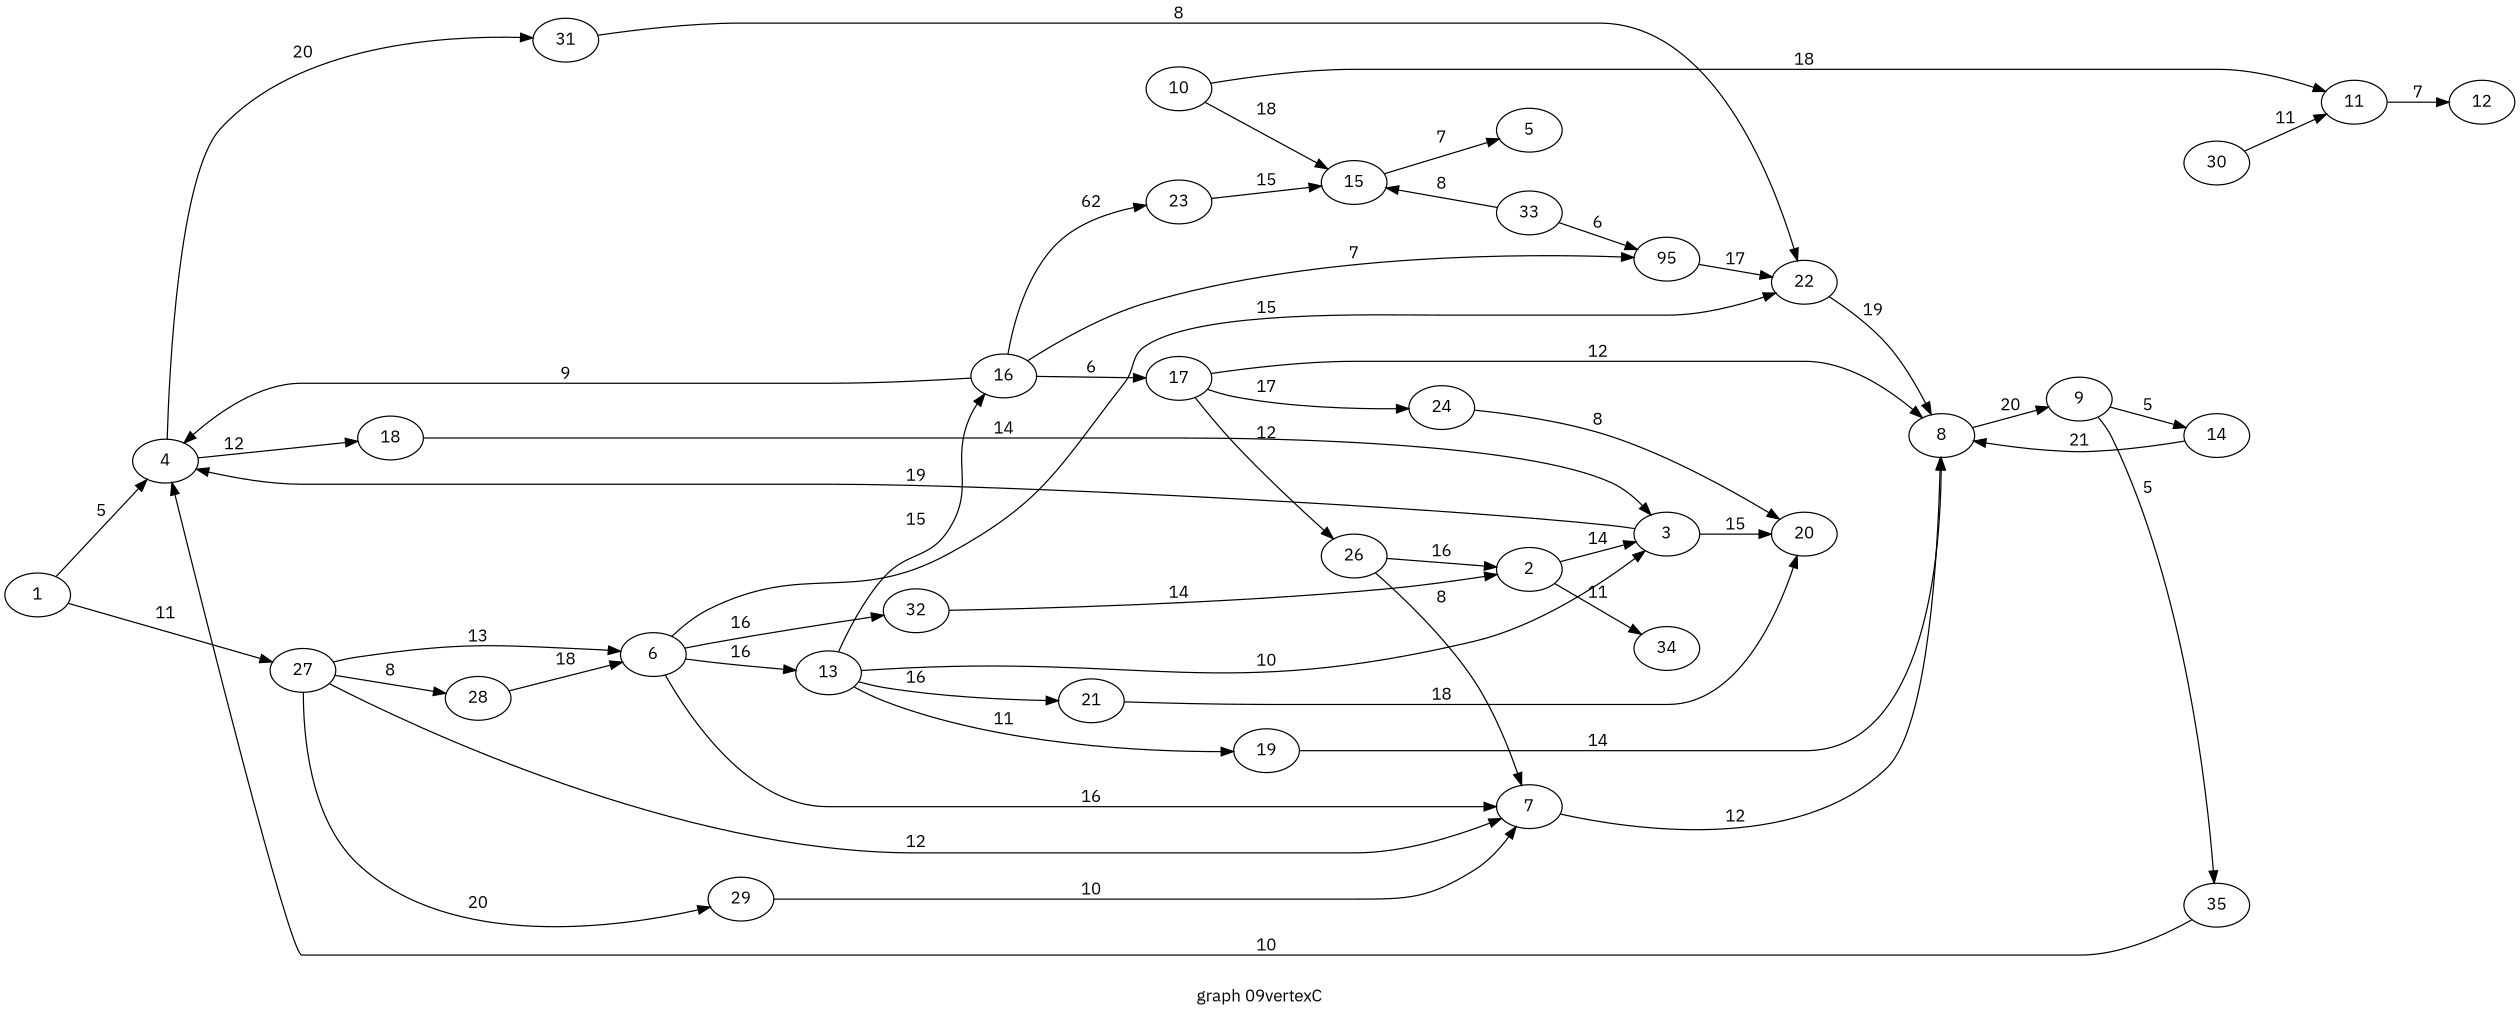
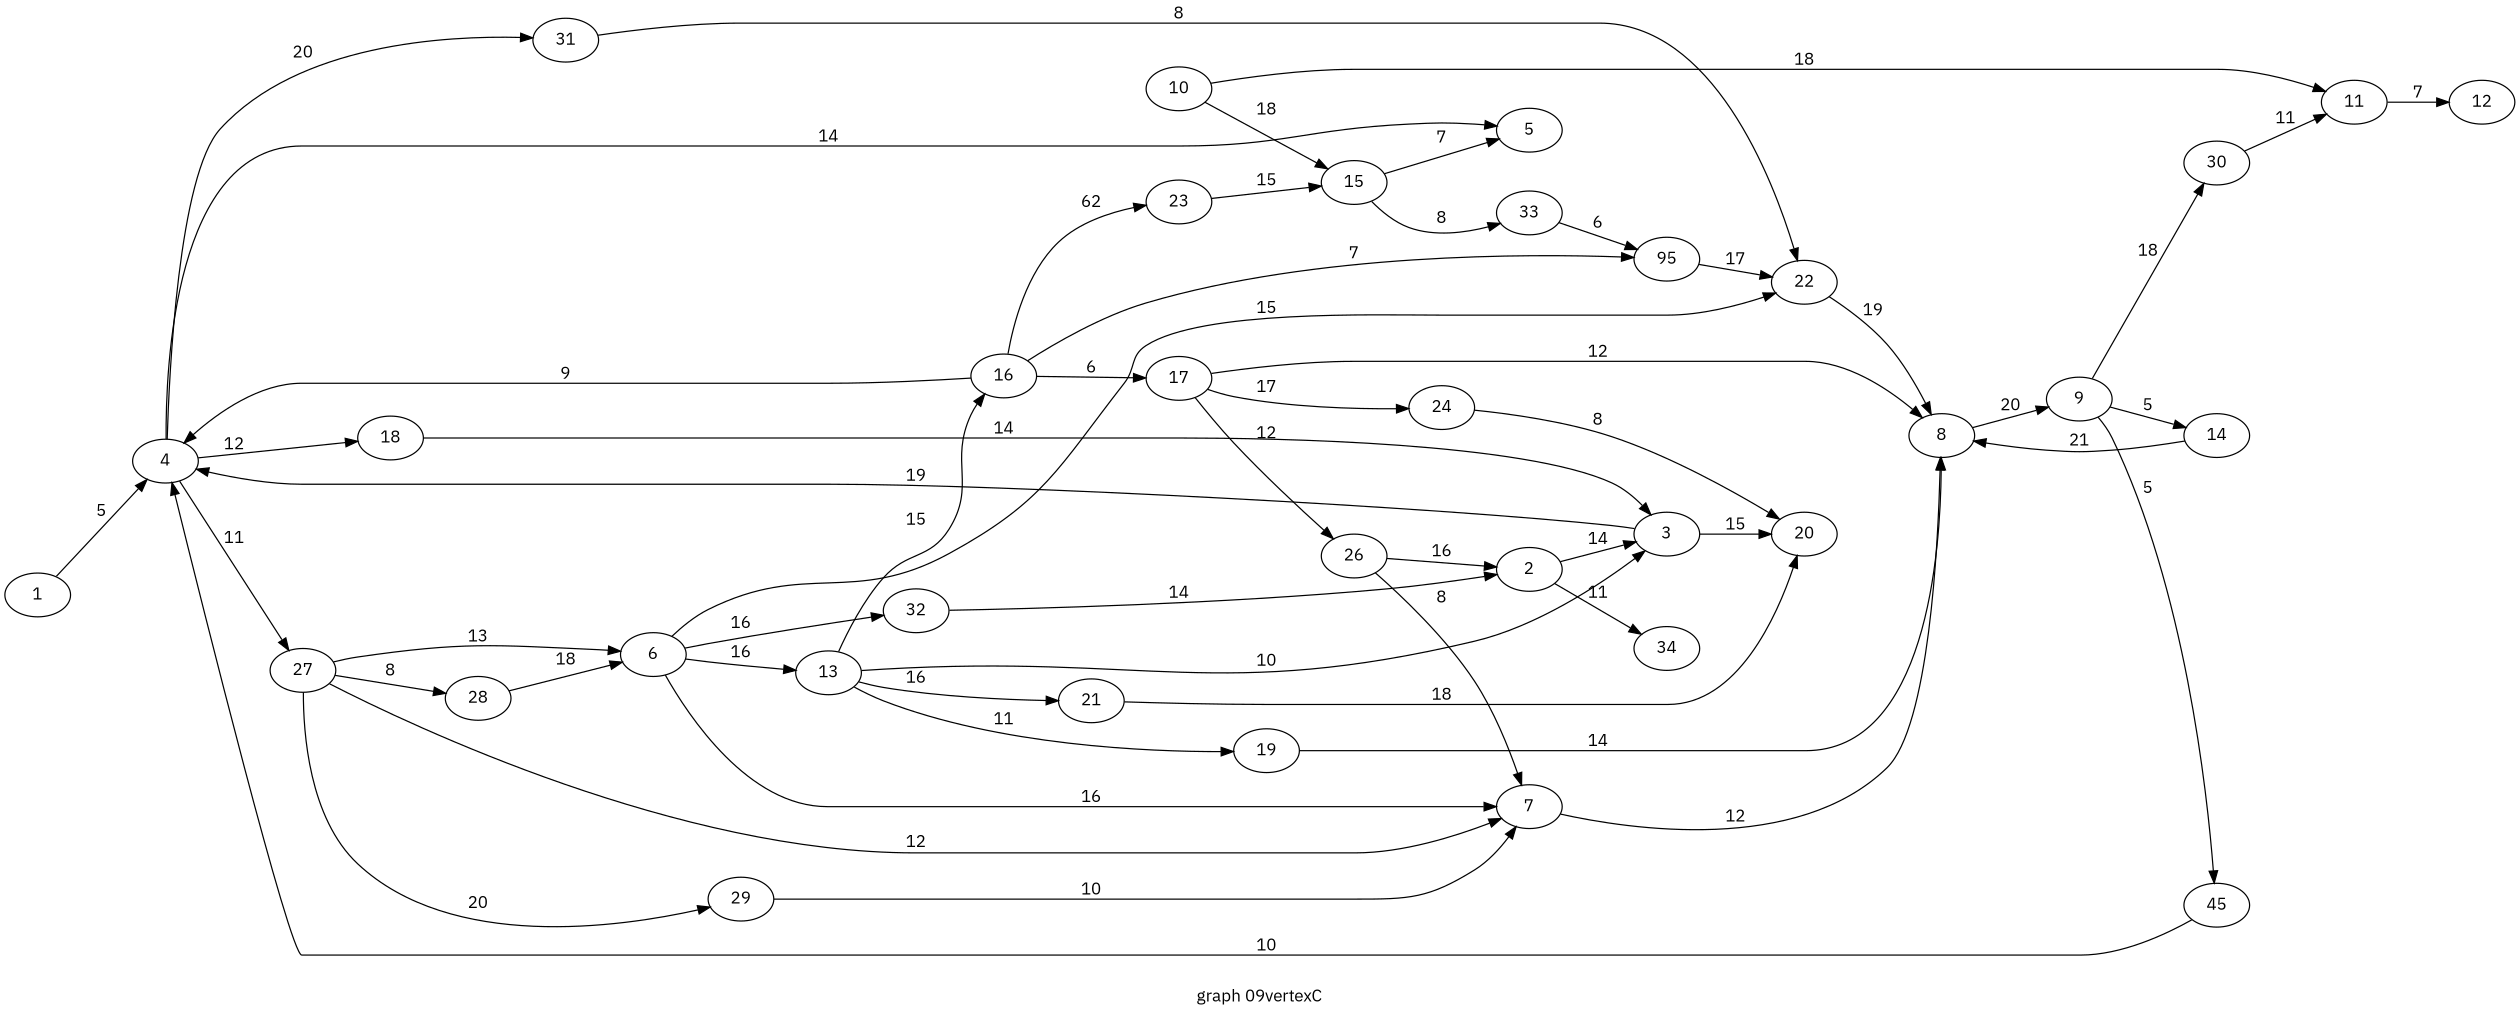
edge "4" -> "5": added, label "14"
edge "33" -> "15": reversed
edge "9" -> "30": added, label "18"
edge "1" -> "27": now "4" -> "27"
node "35": label "35" -> "45"
